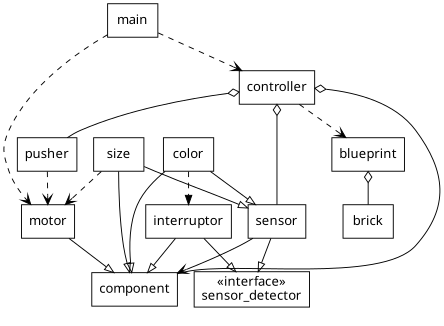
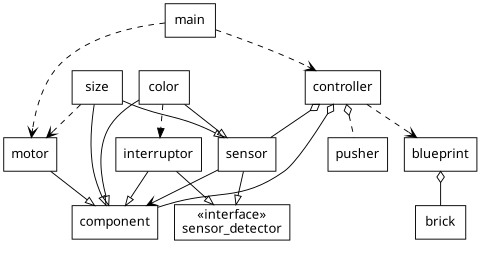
edge "pusher" -> "controller": style solid -> dashed
edge "pusher" -> "motor": removed
